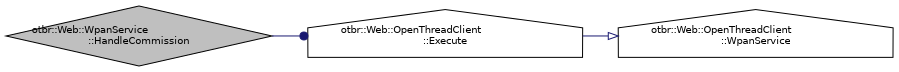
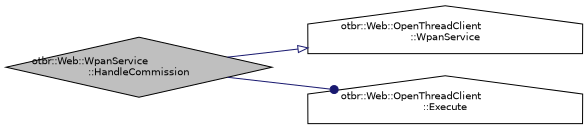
edge "otbr::Web::OpenThreadClient ::Execute" -> "otbr::Web::OpenThreadClient ::WpanService": now "otbr::Web::WpanService ::HandleCommission" -> "otbr::Web::OpenThreadClient ::WpanService"
